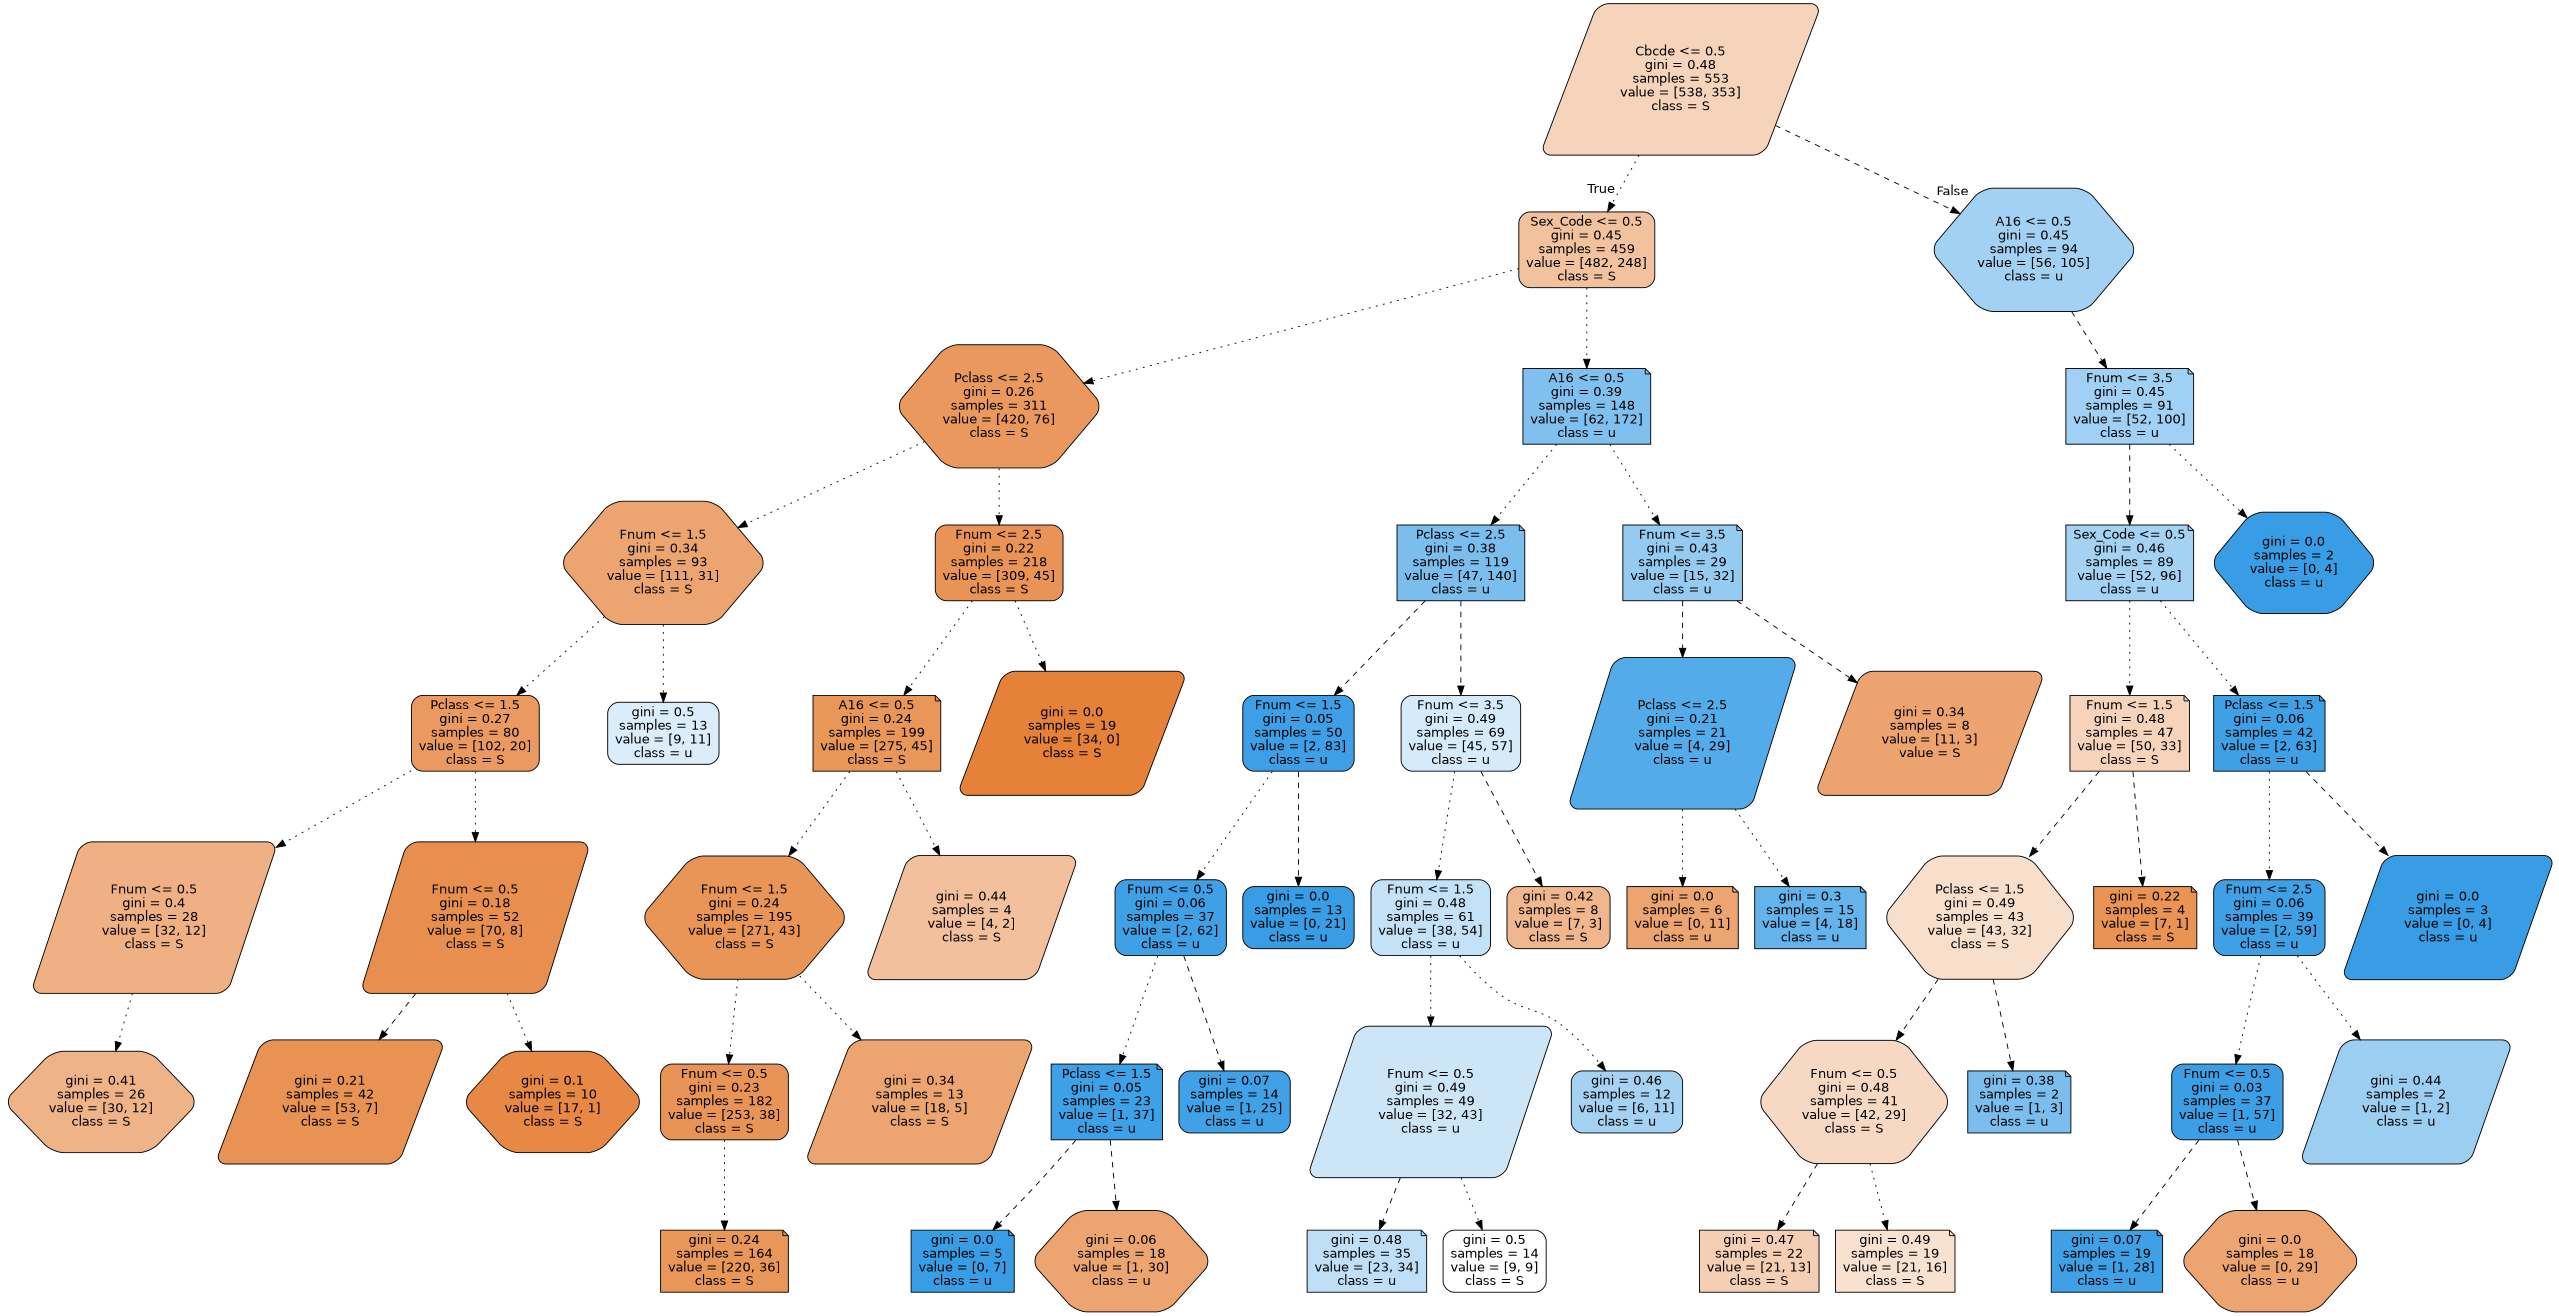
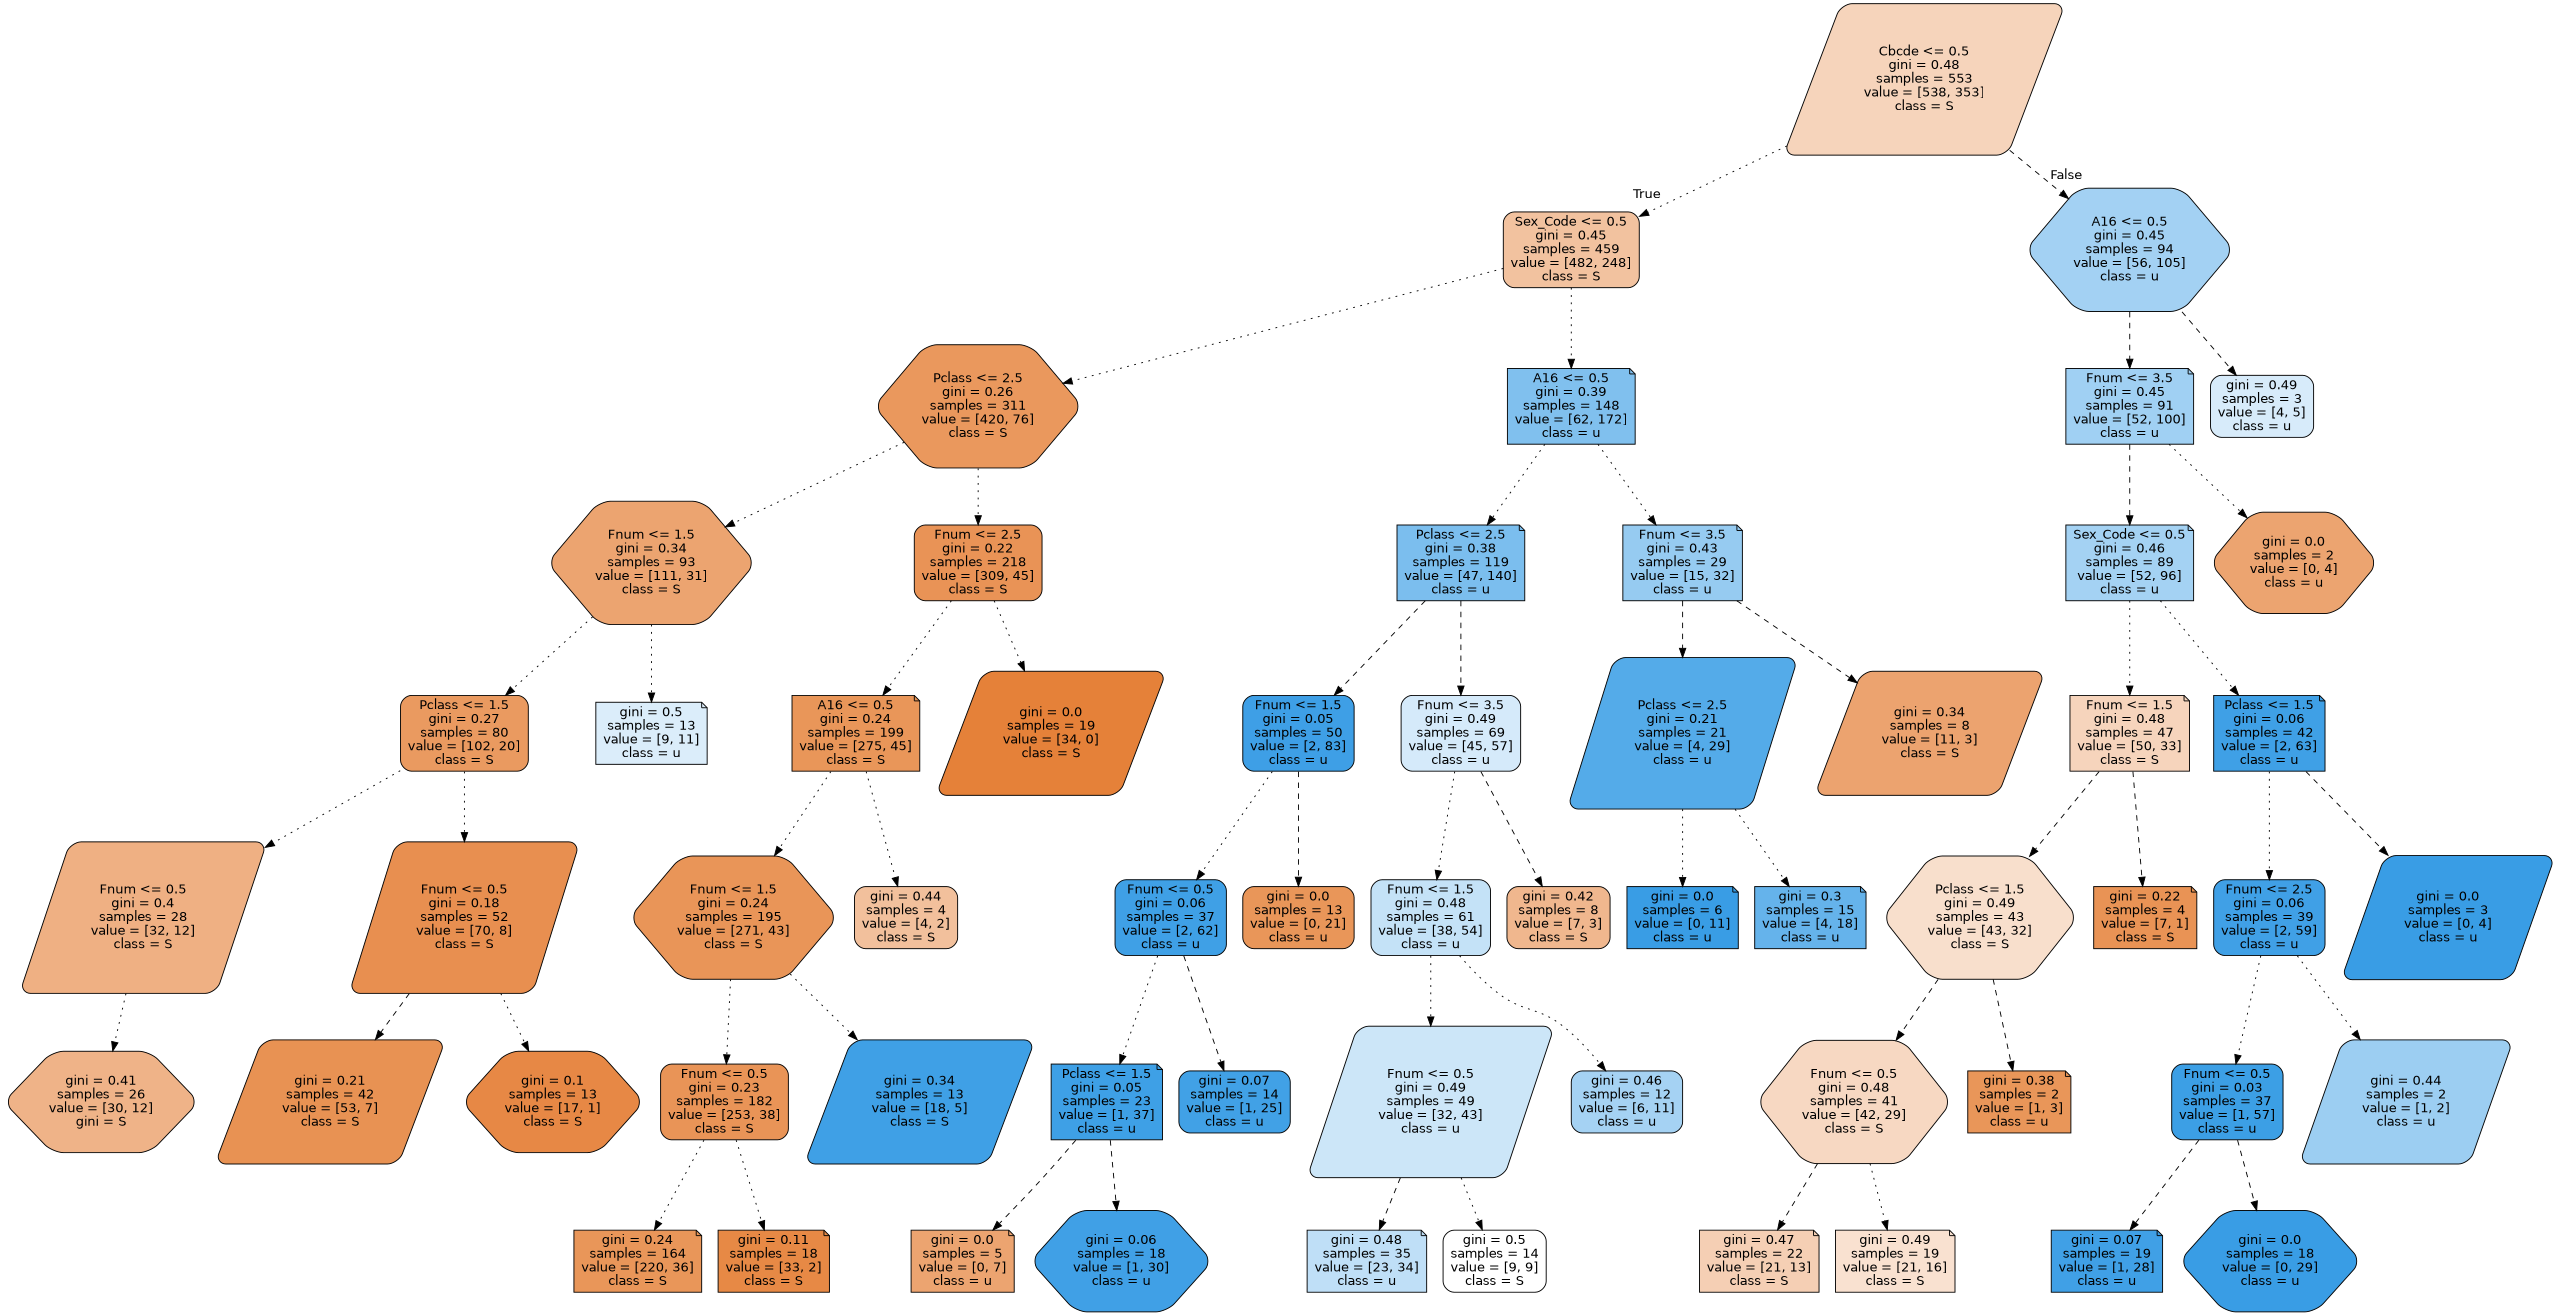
node "gini = 0.49 samples = 3 value = [4, 5] class = u": added
node "gini = 0.0 samples = 2 value = [0, 4] class = u": fillcolor #399de5 -> #eca470
node "gini = 0.5 samples = 13 value = [9, 11] class = u": shape box -> note
node "gini = 0.34 samples = 8 value = [11, 3] value = S": label "gini = 0.34 samples = 8 value = [11, 3] value = S" -> "gini = 0.34 samples = 8 value = [11, 3] class = S"
node "gini = 0.44 samples = 4 value = [4, 2] class = S": shape parallelogram -> box
node "gini = 0.0 samples = 13 value = [0, 21] class = u": fillcolor #399de5 -> #e99659
node "gini = 0.0 samples = 6 value = [0, 11] class = u": fillcolor #eca470 -> #399de5
node "gini = 0.41 samples = 26 value = [30, 12] class = S": label "gini = 0.41 samples = 26 value = [30, 12] class = S" -> "gini = 0.41 samples = 26 value = [30, 12] gini = S"
node "gini = 0.1 samples = 10 value = [17, 1] class = S": label "gini = 0.1 samples = 10 value = [17, 1] class = S" -> "gini = 0.1 samples = 13 value = [17, 1] class = S"
node "gini = 0.34 samples = 13 value = [18, 5] class = S": fillcolor #eca470 -> #3fa0e6
node "gini = 0.38 samples = 2 value = [1, 3] class = u": fillcolor #7bbeee -> #e99659
node "gini = 0.11 samples = 18 value = [33, 2] class = S": added
node "gini = 0.0 samples = 5 value = [0, 7] class = u": fillcolor #399de5 -> #eca470
node "gini = 0.06 samples = 18 value = [1, 30] class = u": fillcolor #eca470 -> #40a0e6
node "gini = 0.0 samples = 18 value = [0, 29] class = u": fillcolor #eca470 -> #399de5
